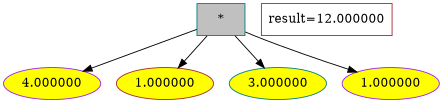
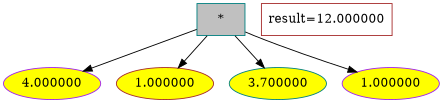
node "3.000000": label "3.000000" -> "3.700000"
